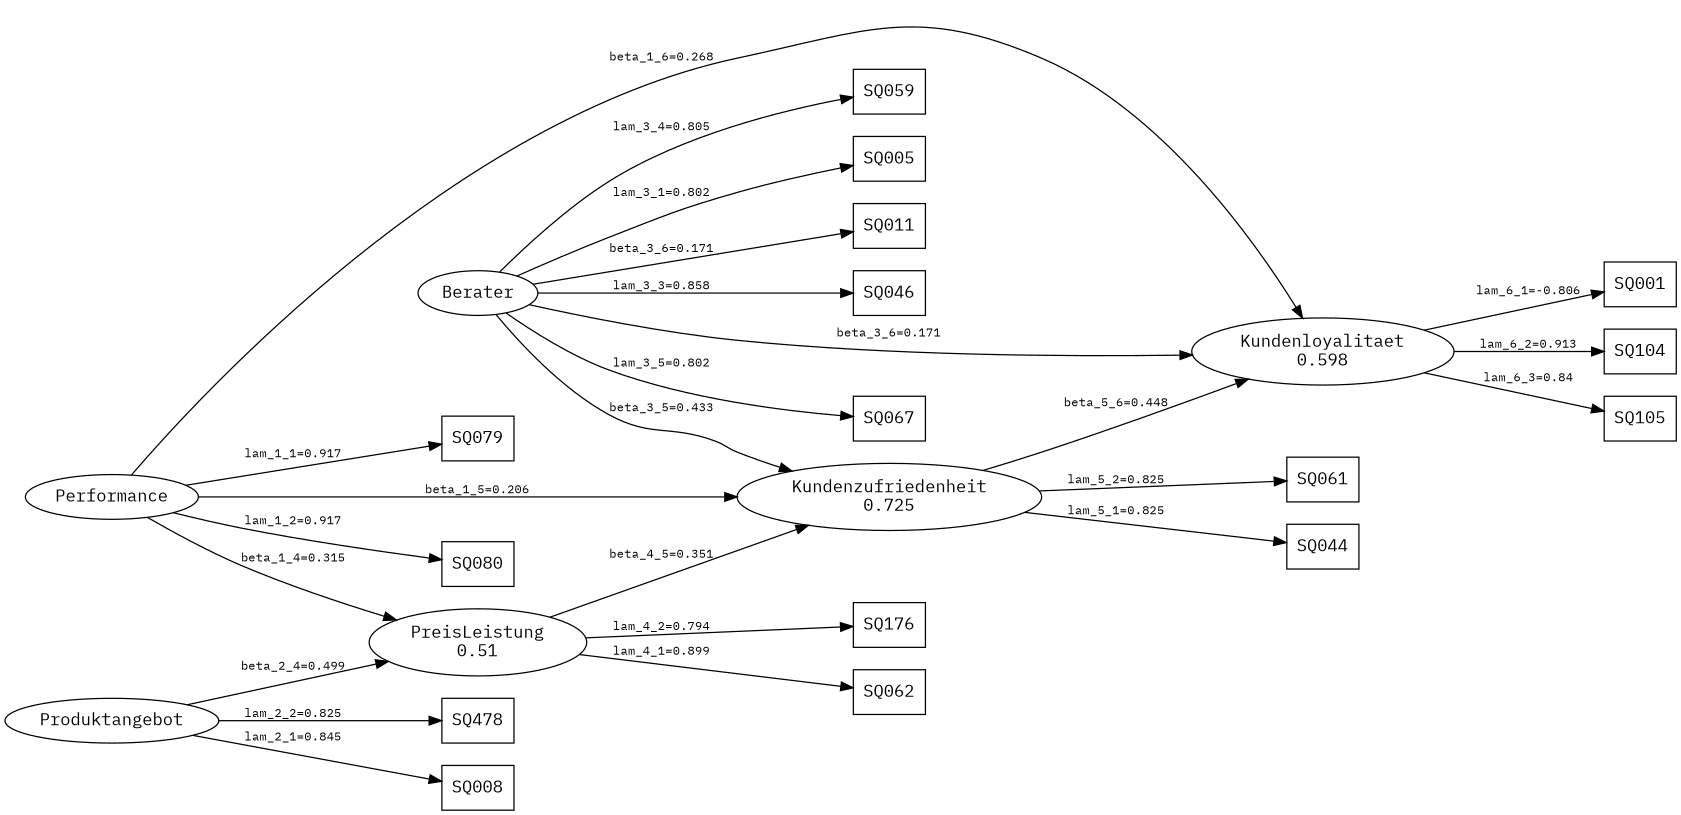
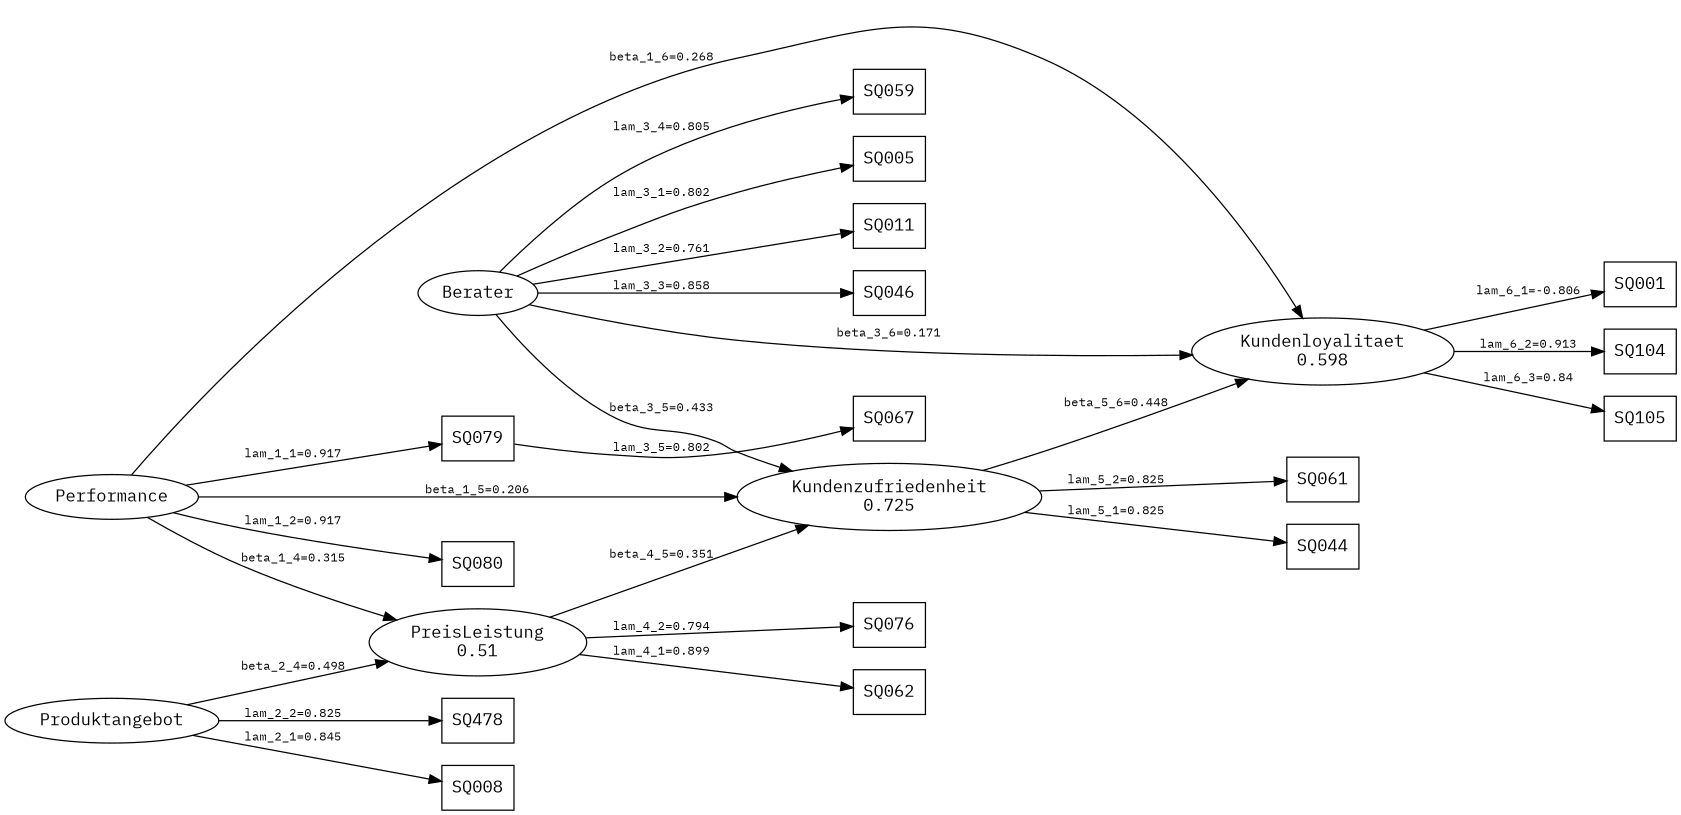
edge "Berater" -> "SQ011": label "beta_3_6=0.171" -> "lam_3_2=0.761"
edge "Berater" -> "SQ067": now "SQ079" -> "SQ067"
node "SQ176": label "SQ176" -> "SQ076"
edge "Produktangebot" -> "PreisLeistung 0.51": label "beta_2_4=0.499" -> "beta_2_4=0.498"
